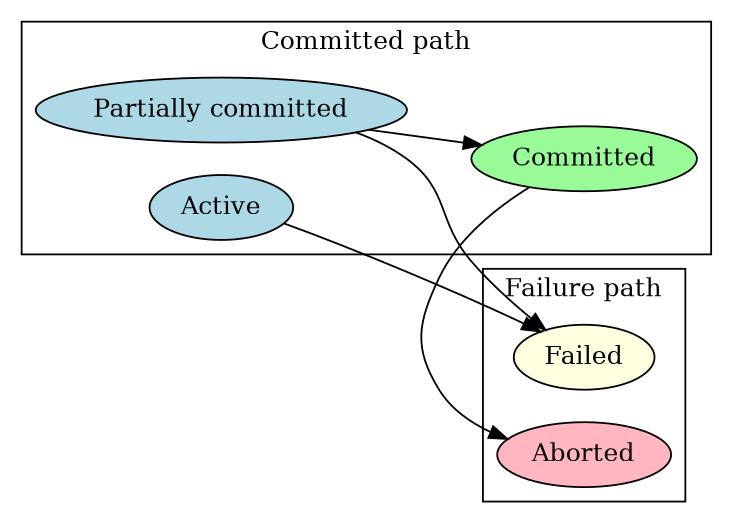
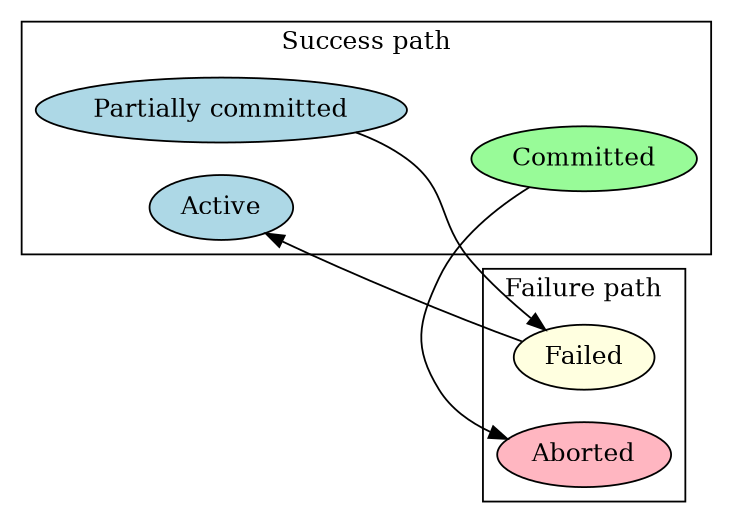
cluster "Committed path": label "Committed path" -> "Success path"
edge "Partially committed" -> "Committed": removed
edge "Active" -> "Failed": reversed
